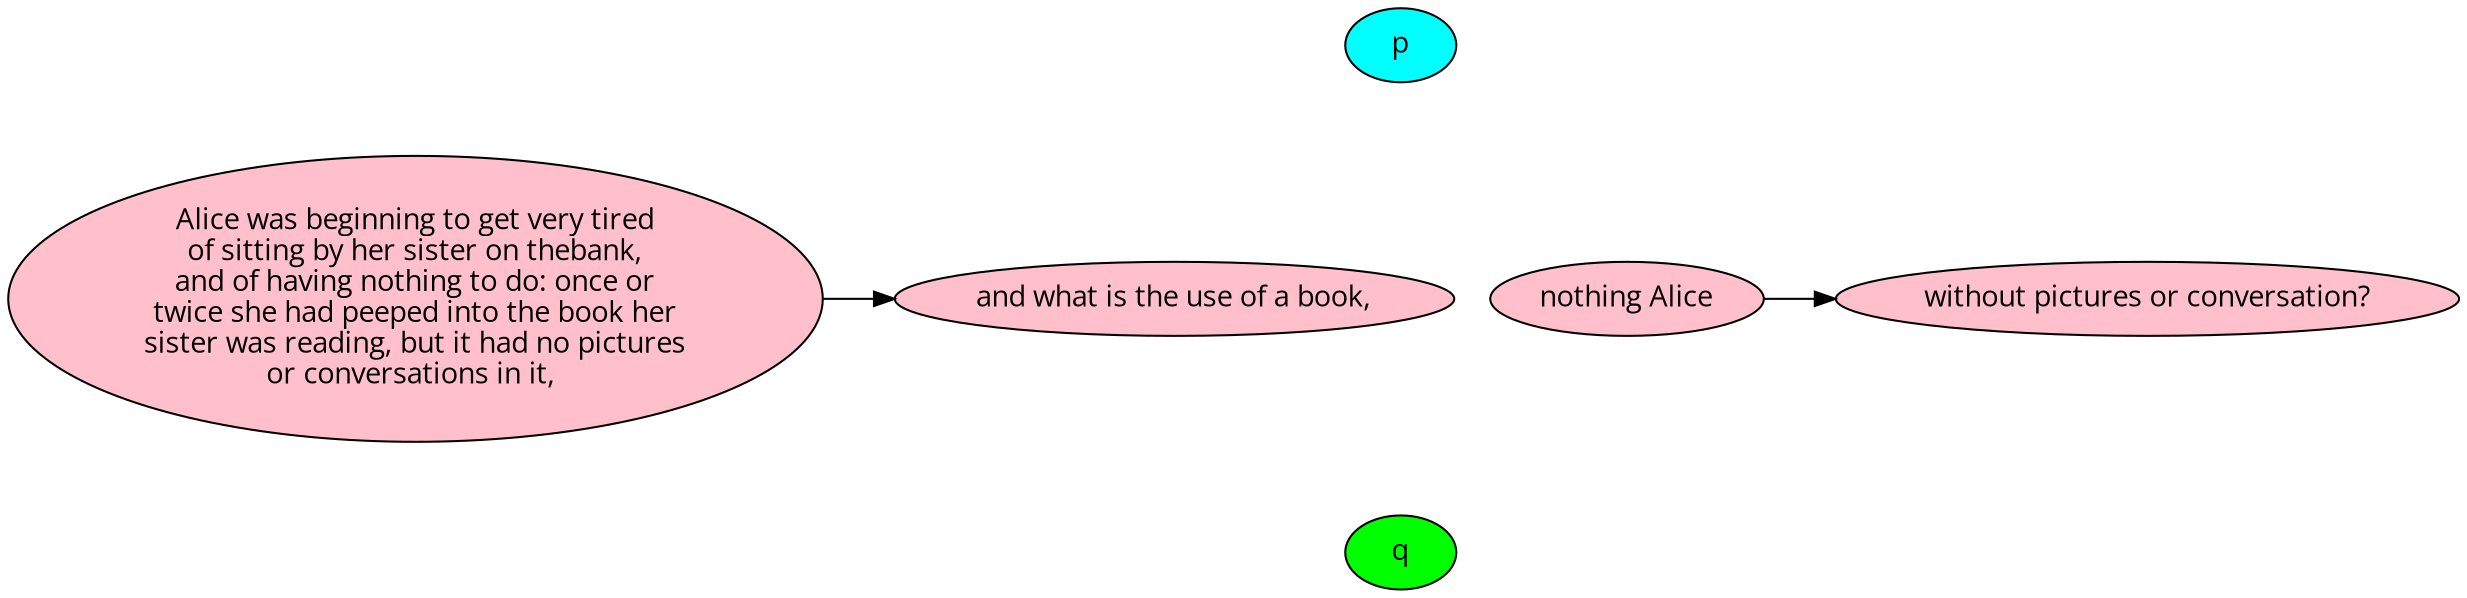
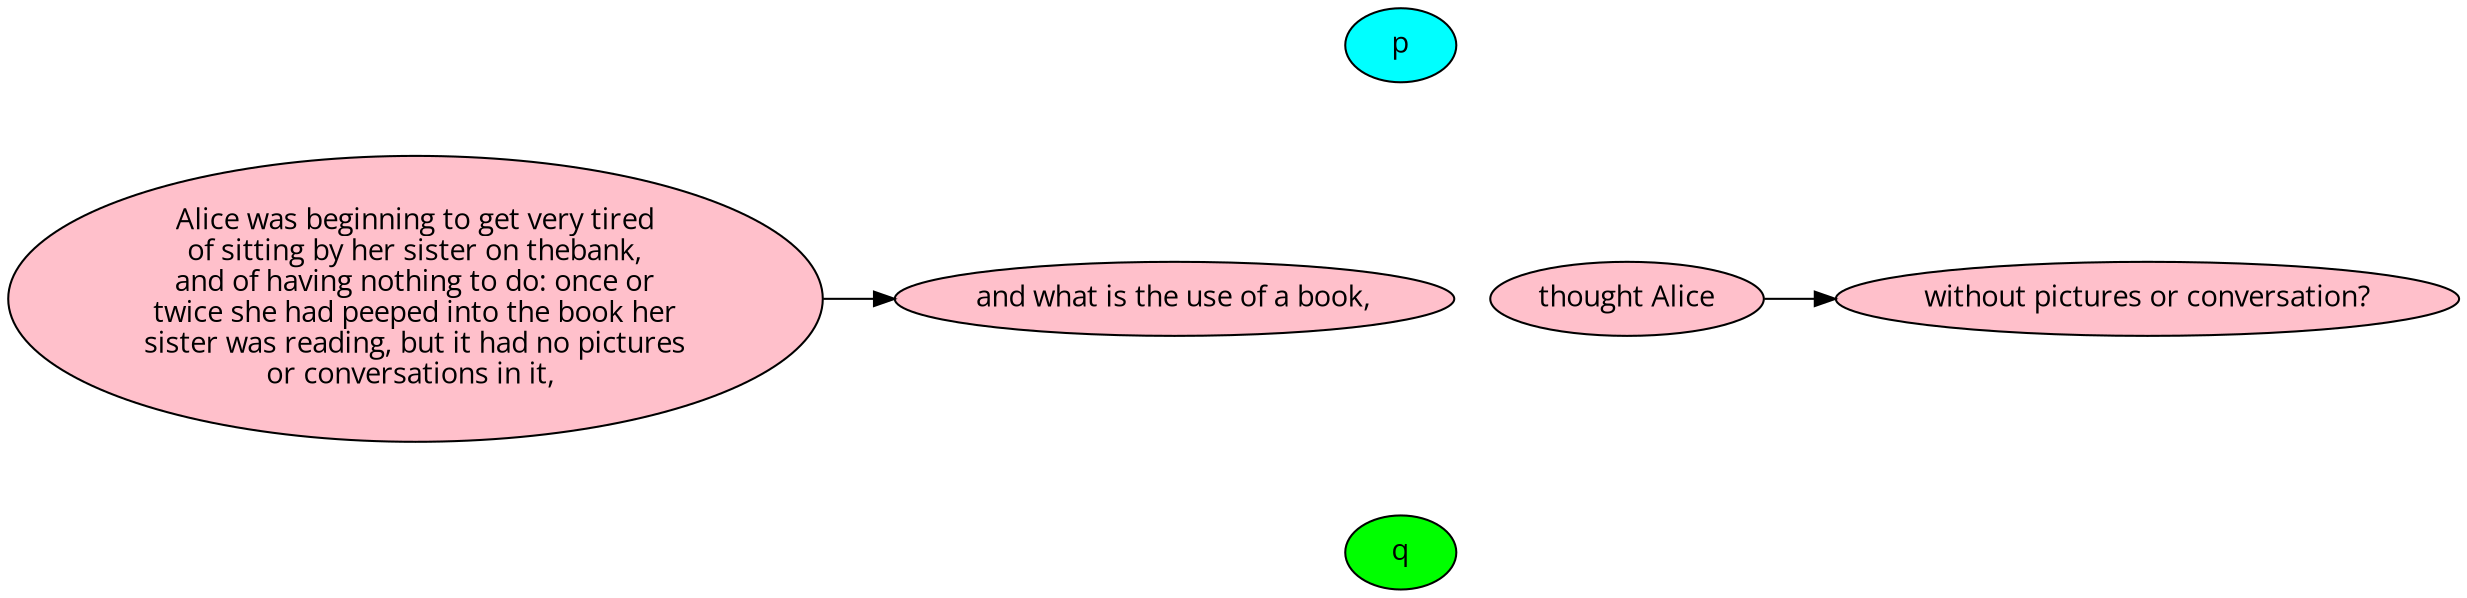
node "nothing Alice": label "nothing Alice" -> "thought Alice"
